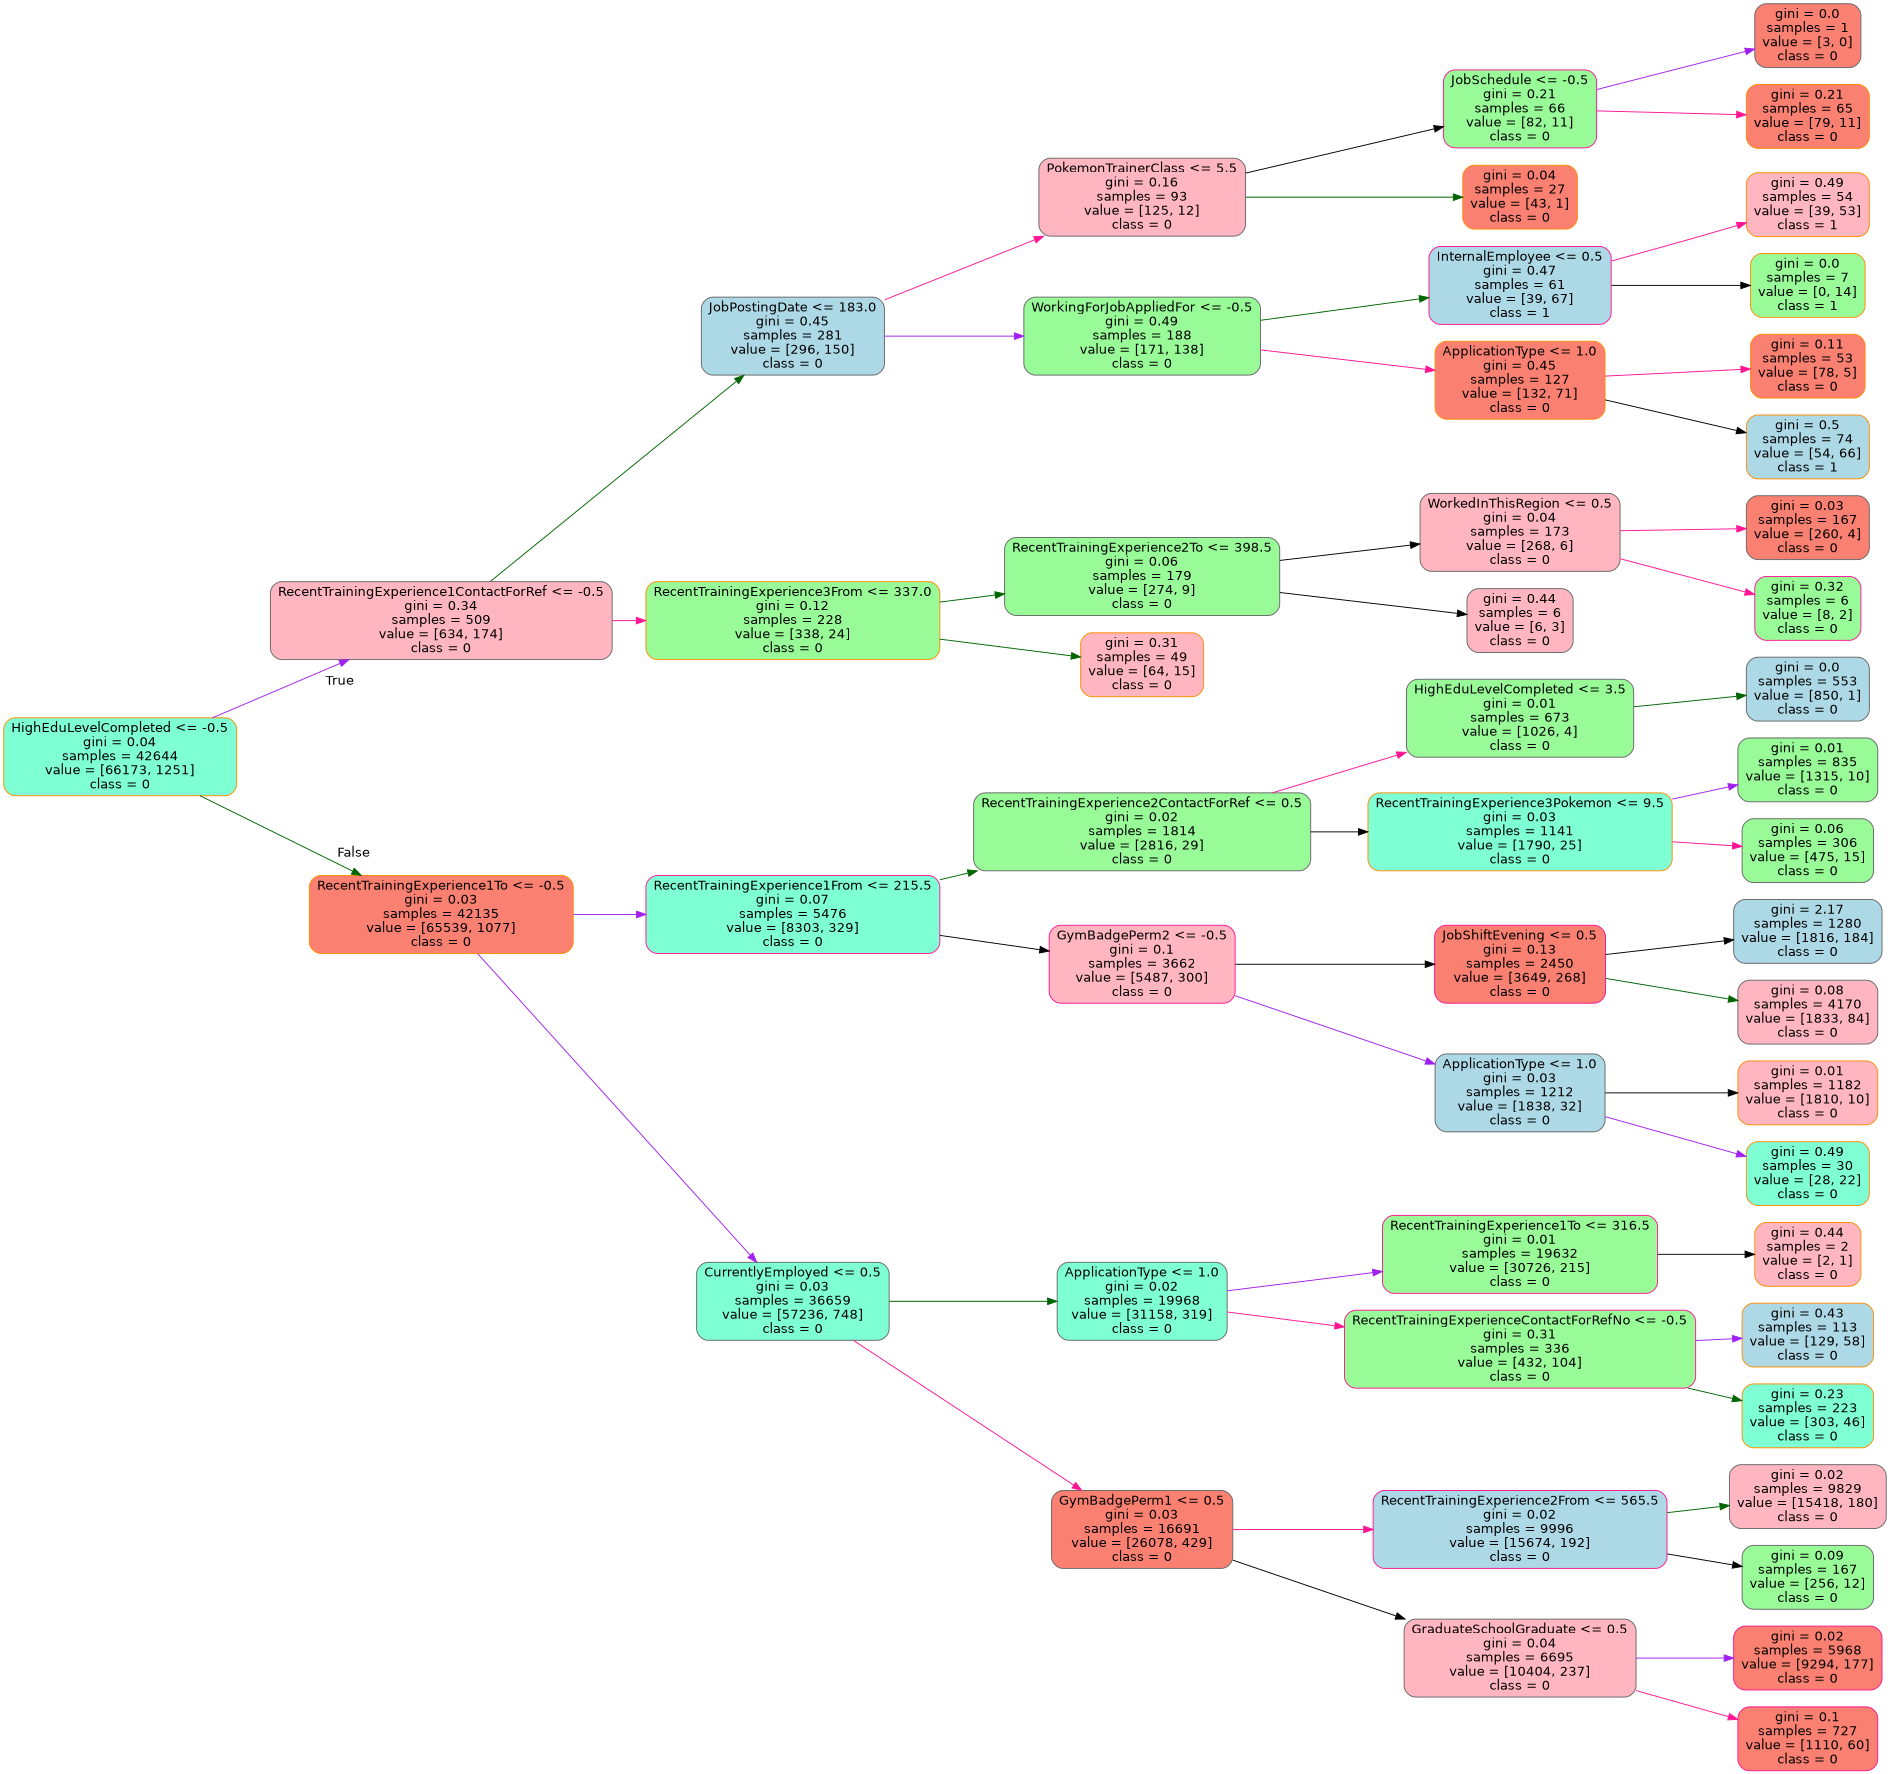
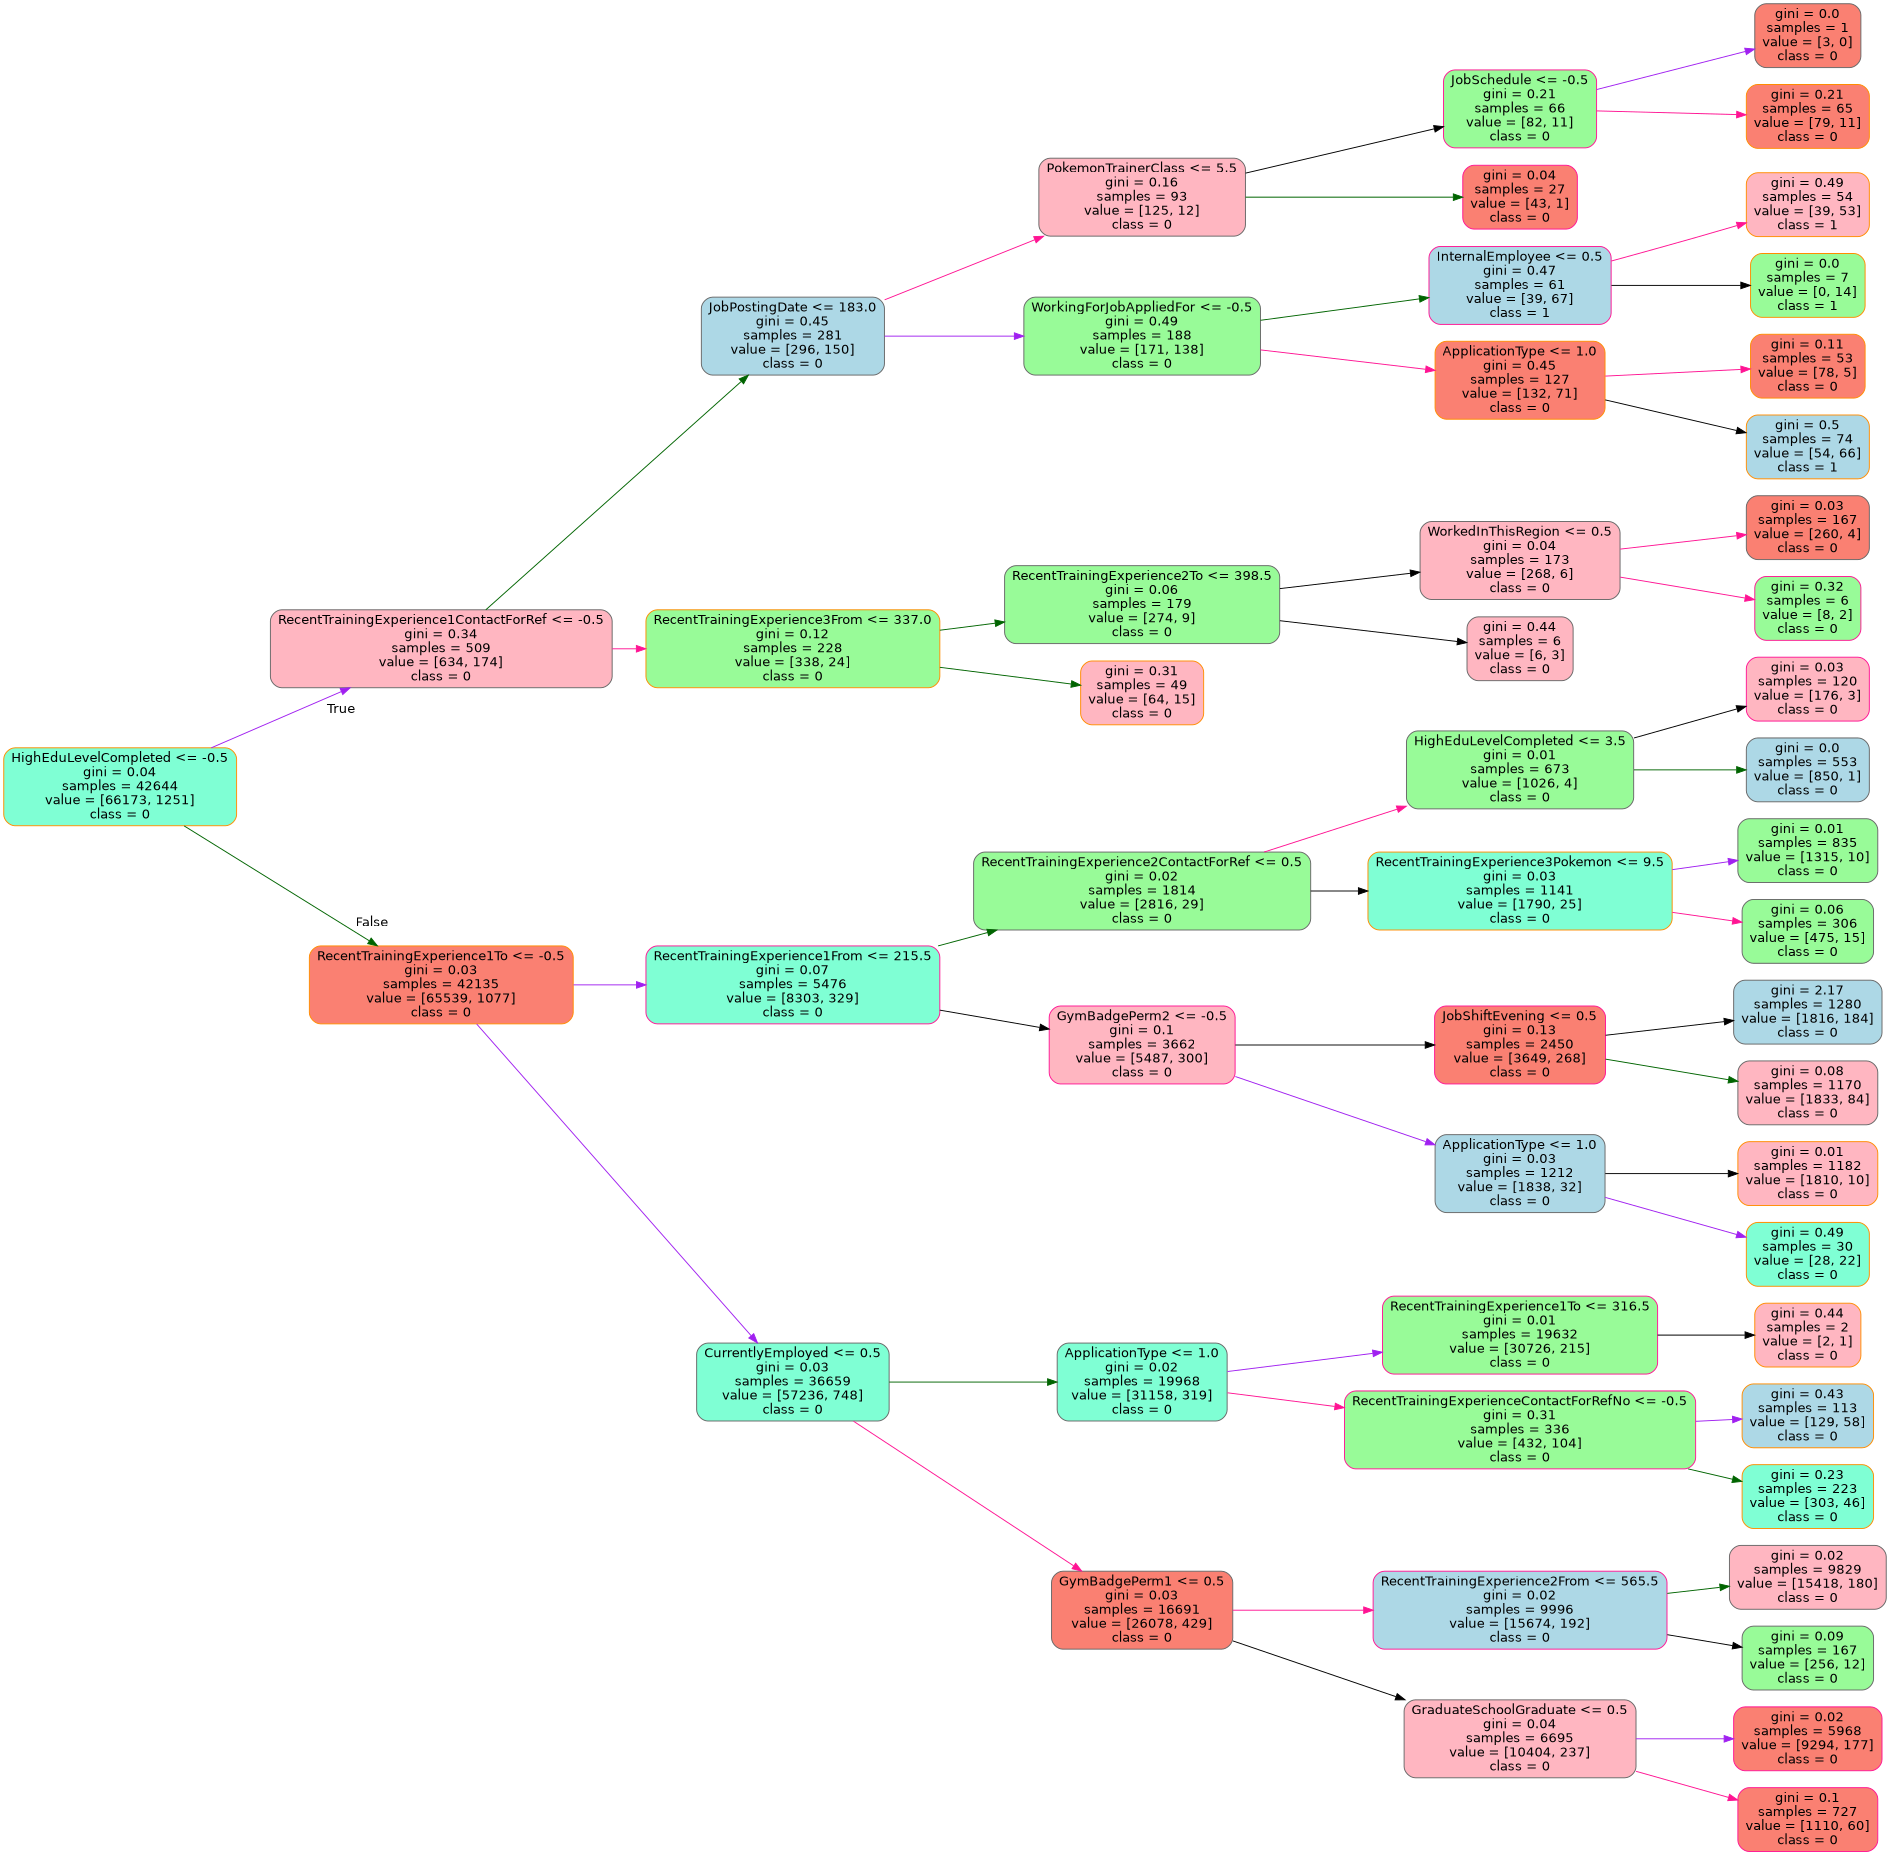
node "gini = 0.04 samples = 27 value = [43, 1] class = 0": color darkorange -> deeppink
node "gini = 0.03 samples = 120 value = [176, 3] class = 0": added
node "gini = 0.08 samples = 4170 value = [1833, 84] class = 0": label "gini = 0.08 samples = 4170 value = [1833, 84] class = 0" -> "gini = 0.08 samples = 1170 value = [1833, 84] class = 0"
